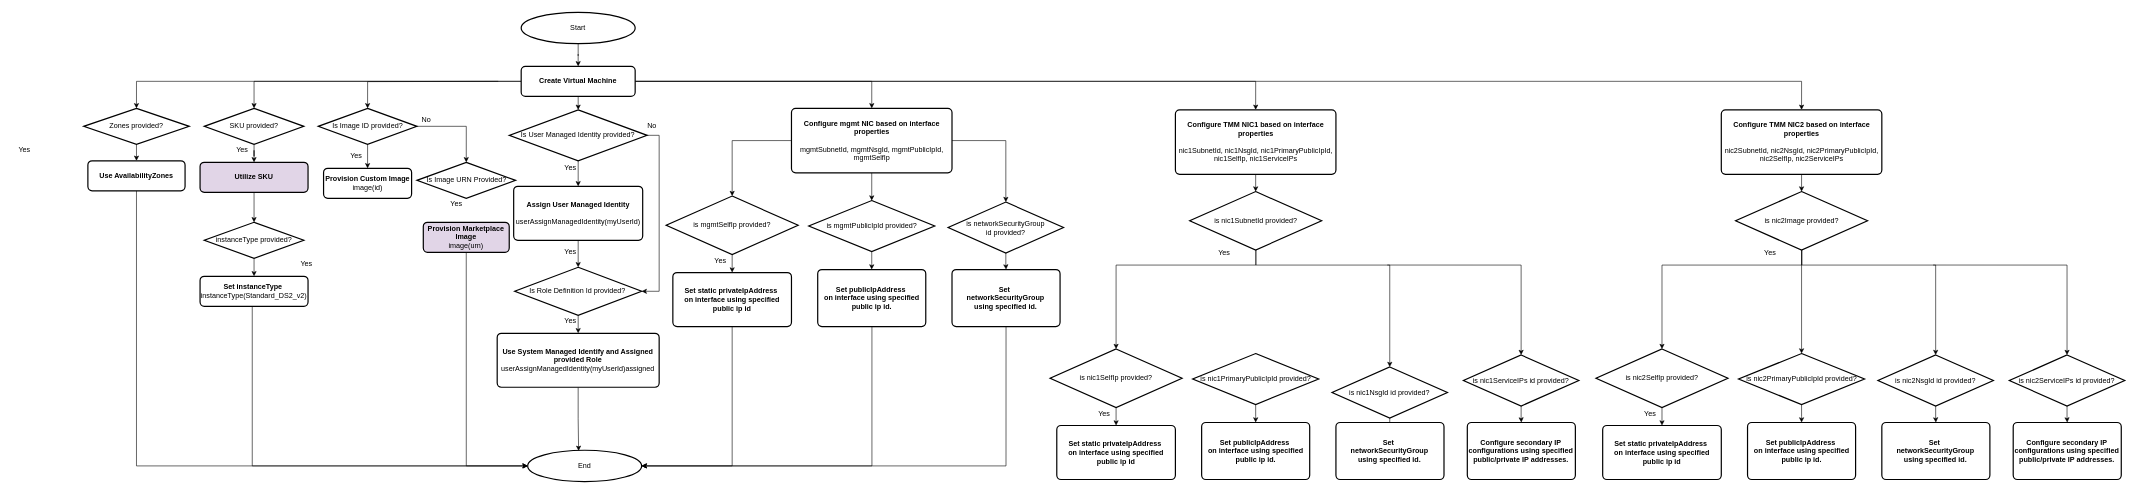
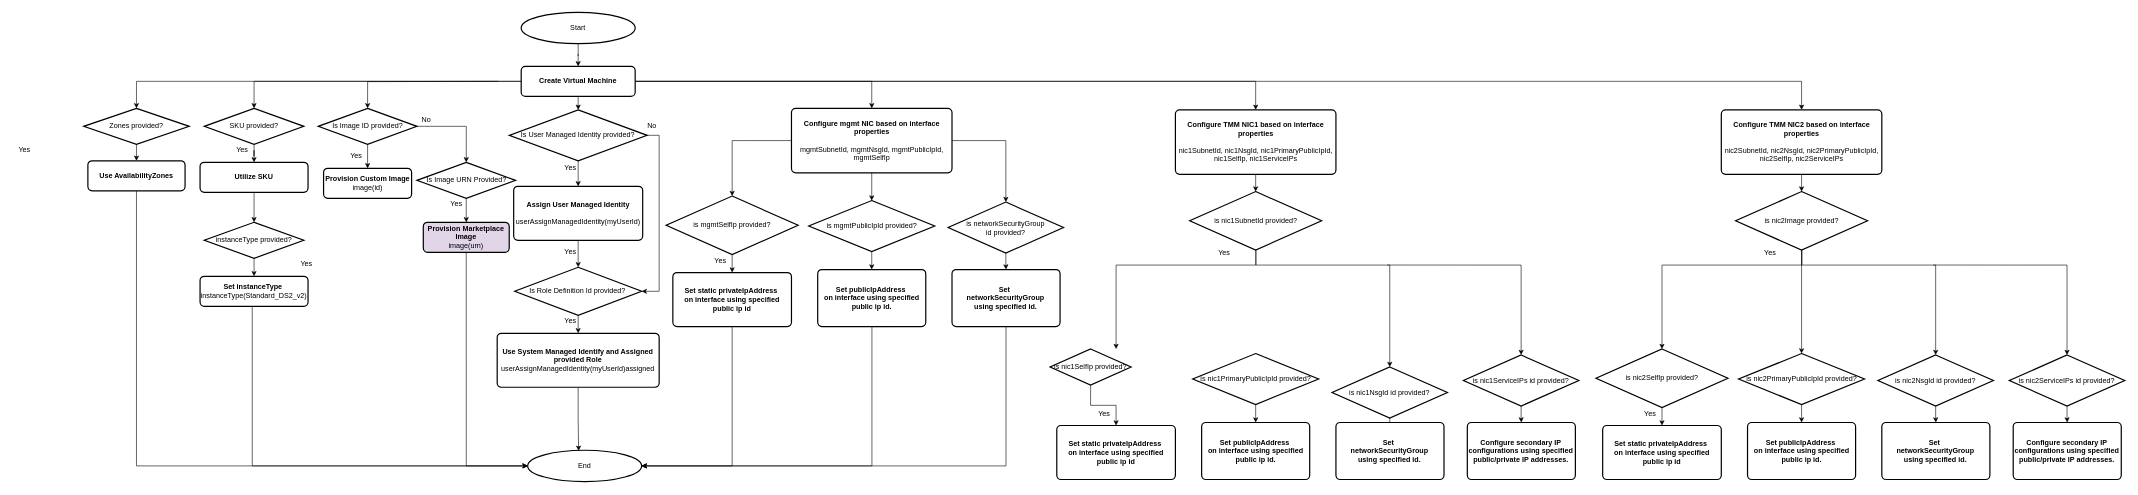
node "Utilize SKU": fillcolor #e1d5e7 -> #ffffff
edge "Is Image URN Provided?" -> "Provision Marketplace Image image(urn)": added
node "is nic1SelfIp provided?": size 132x59 -> 81x36
